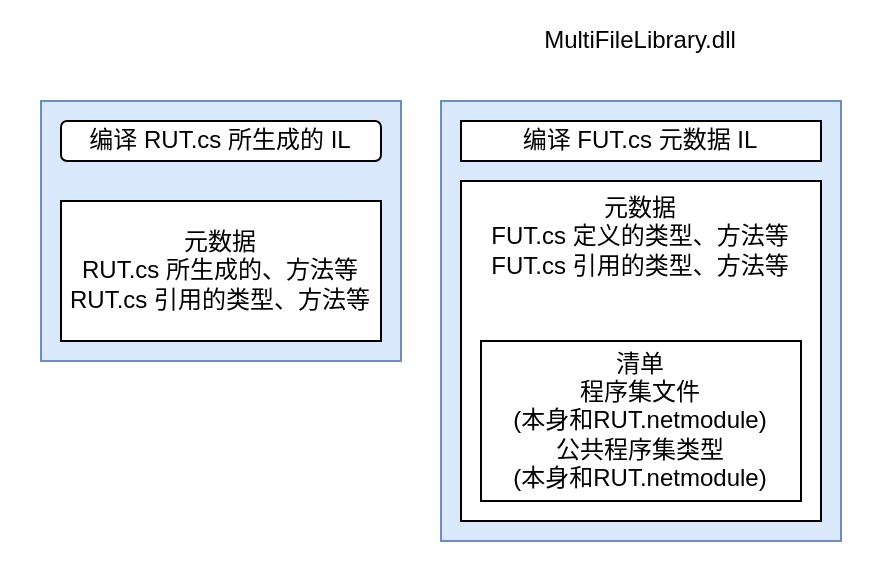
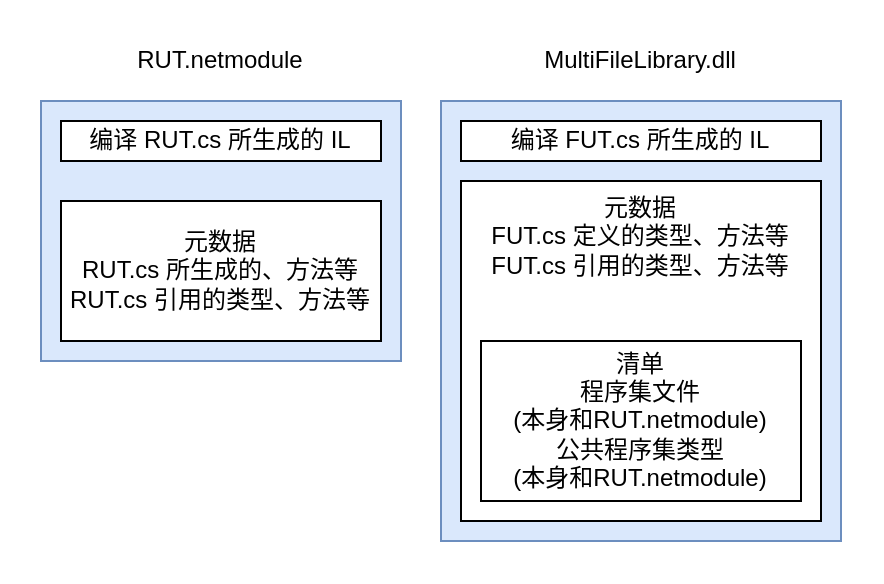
node "MultiFileLibrary.dll": moved (641, 41) -> (641, 61)
node "RUT.netmodule": added
node "编译 RUT.cs 所生成的 IL": shape rounded rectangle -> rectangle
node "编译 FUT.cs 元数据 IL": label "编译 FUT.cs 元数据 IL" -> "编译 FUT.cs 所生成的 IL"
